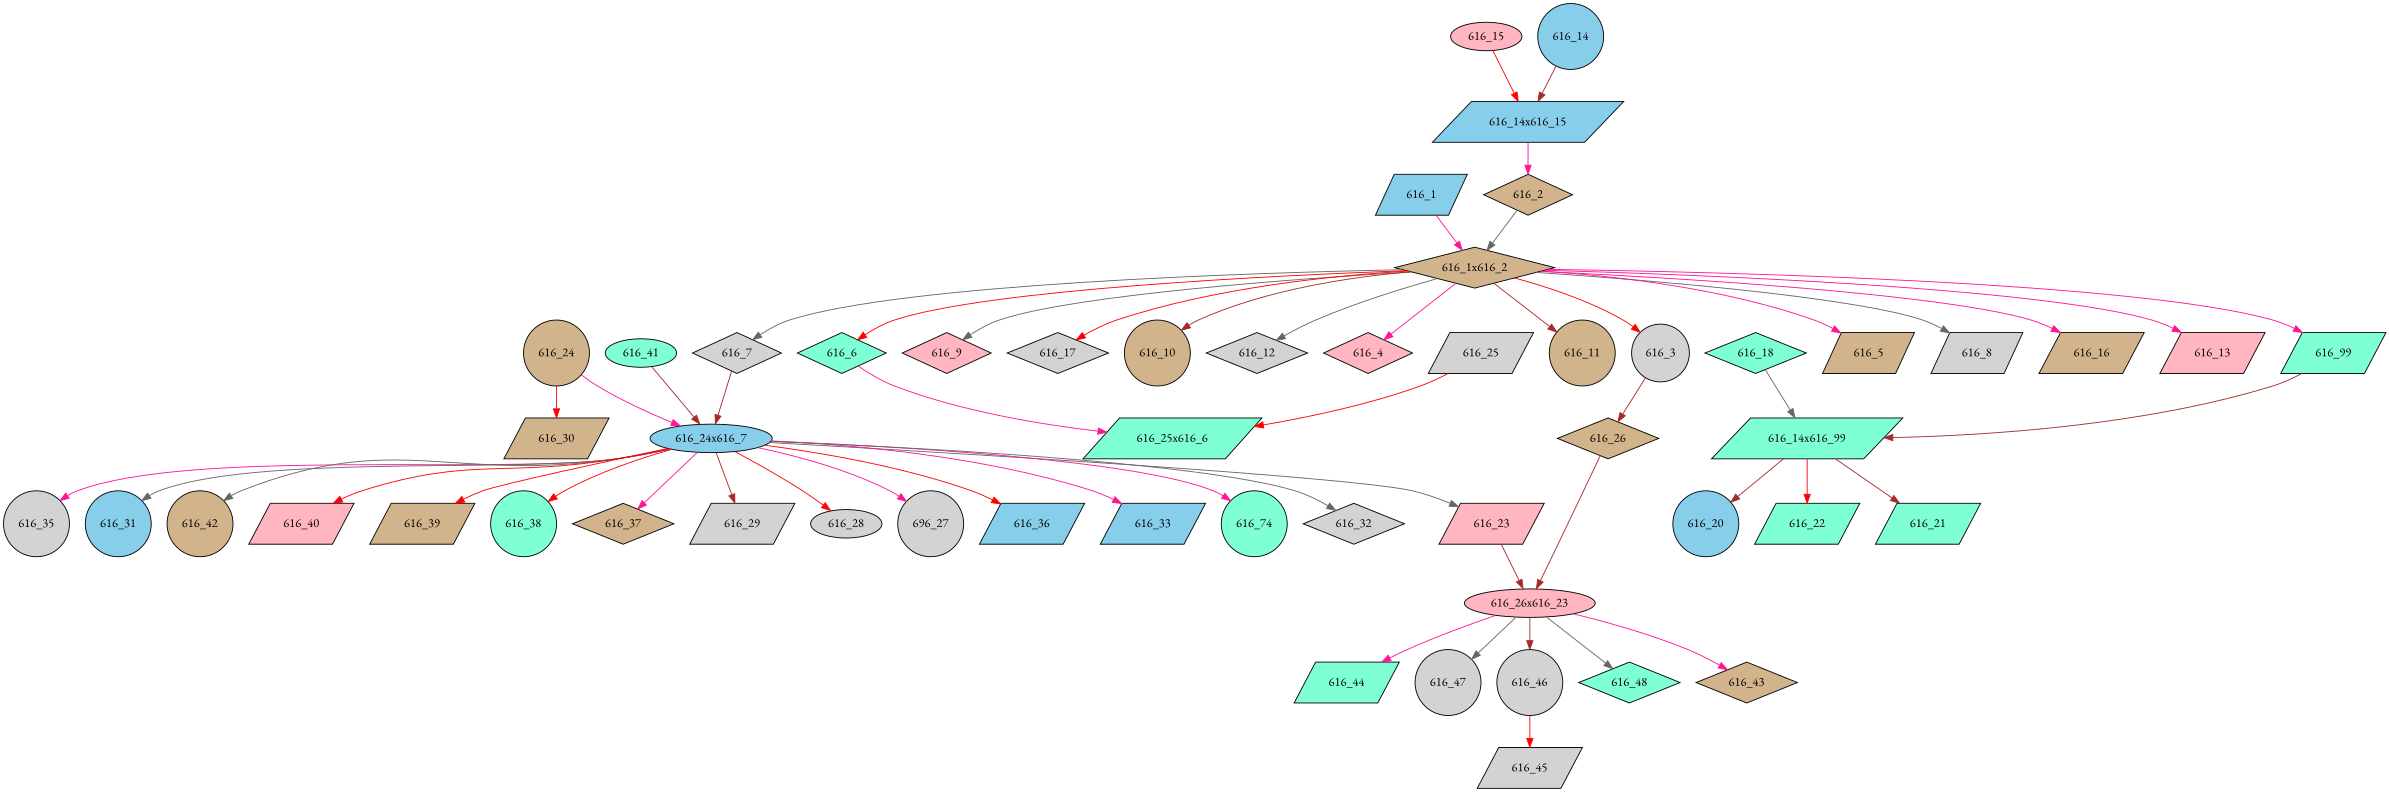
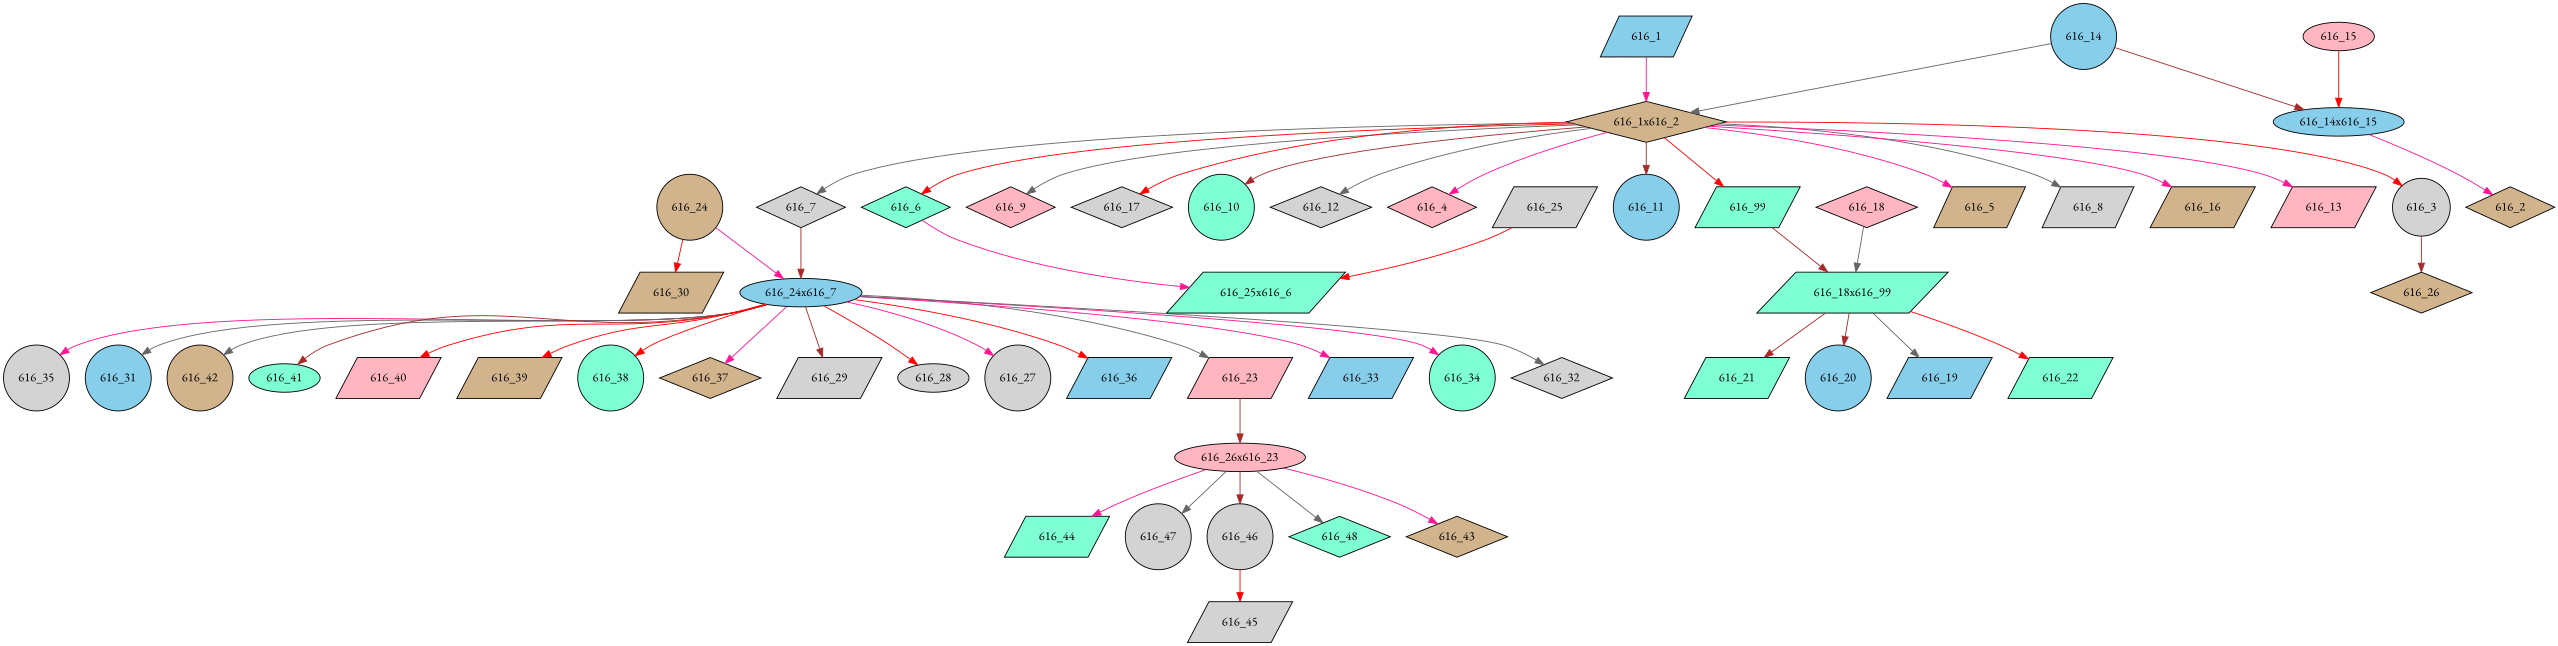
node "616_14x616_15": shape parallelogram -> ellipse
edge "616_2" -> "616_1x616_2": now "616_14" -> "616_1x616_2"
edge "616_1x616_2" -> "616_99": color deeppink -> red
node "616_10": fillcolor tan -> aquamarine
node "616_11": fillcolor tan -> skyblue
node "616_18": fillcolor aquamarine -> lightpink
node "616_19": added
edge "616_41" -> "616_24x616_7": reversed
node "616_14x616_99": label "616_14x616_99" -> "616_18x616_99"
edge "616_26" -> "616_26x616_23": removed
node "696_27": label "696_27" -> "616_27"
node "616_74": label "616_74" -> "616_34"
